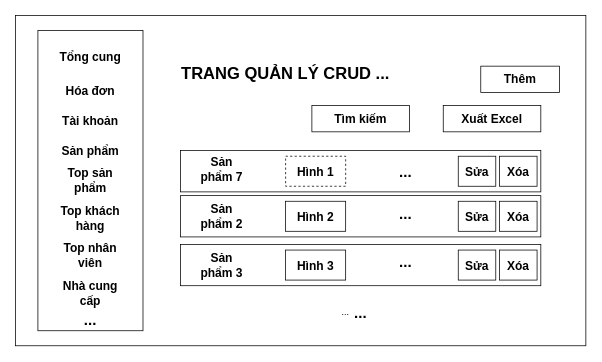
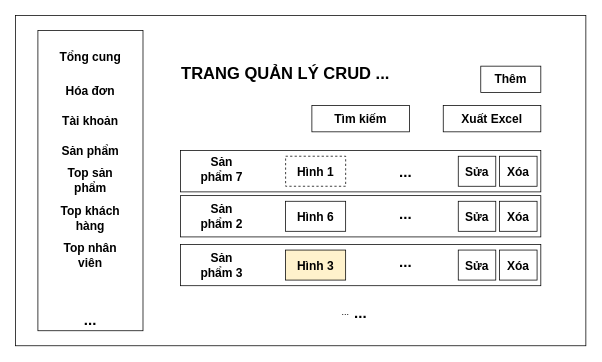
node "Thêm": size 79x26 -> 60x26
node "Hình 2": label "Hình 2" -> "Hình 6"
node "Hình 3": fillcolor #ffffff -> #fff2cc
node "Nhà cung cấp": removed
